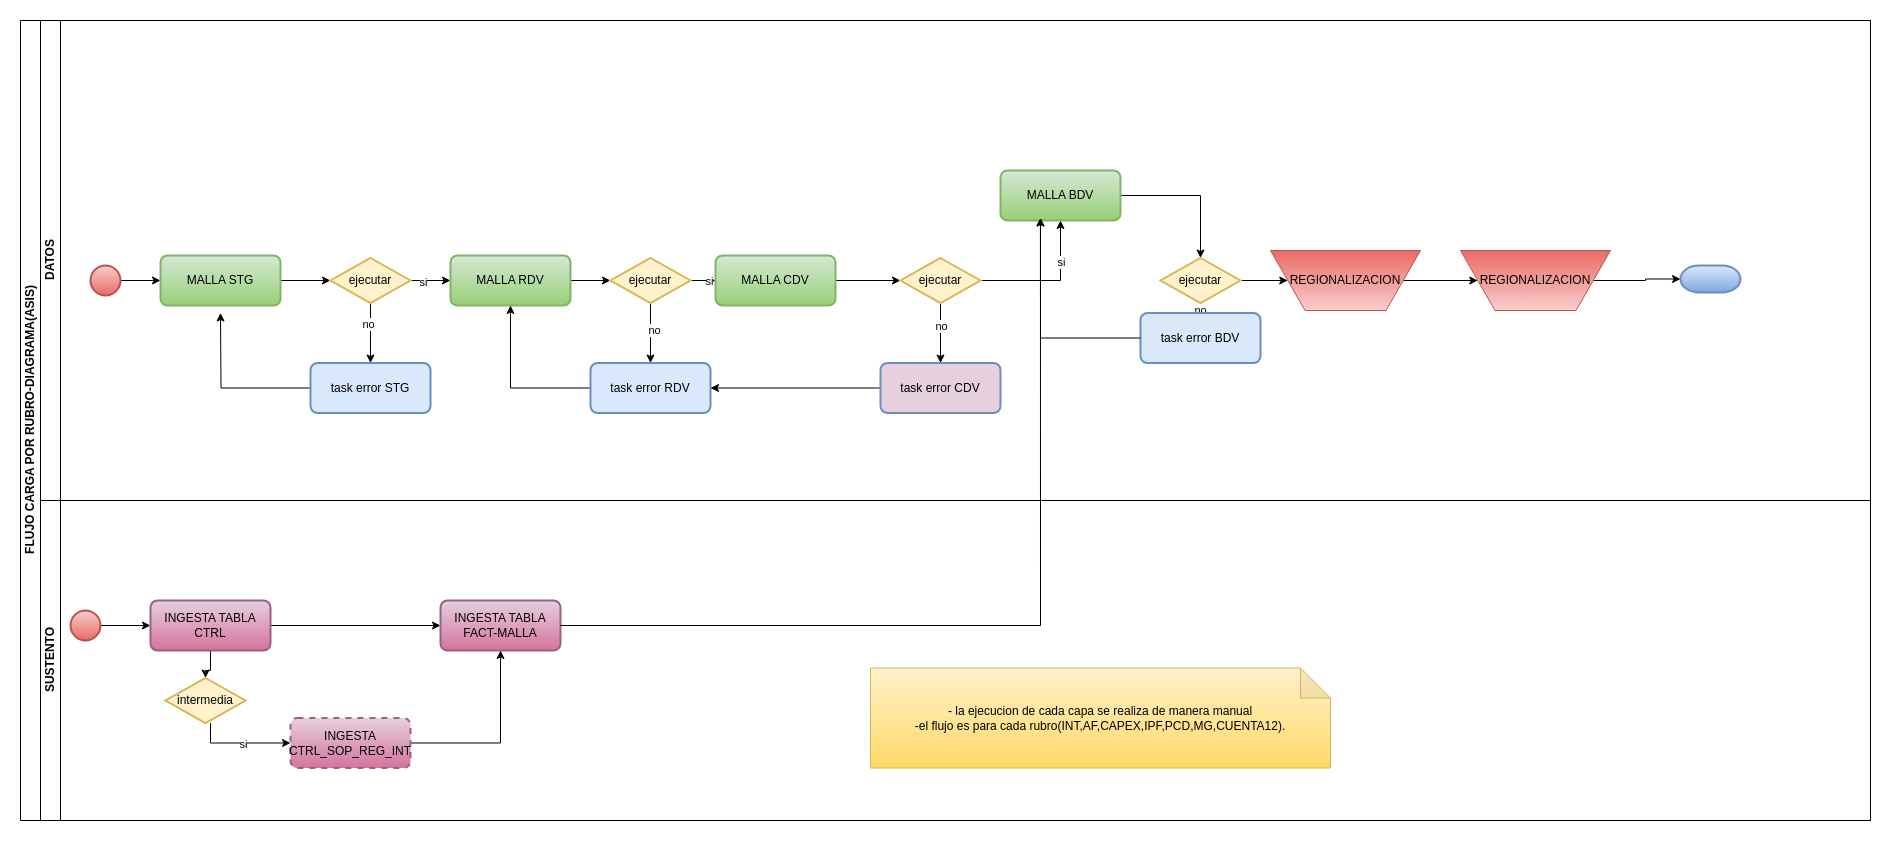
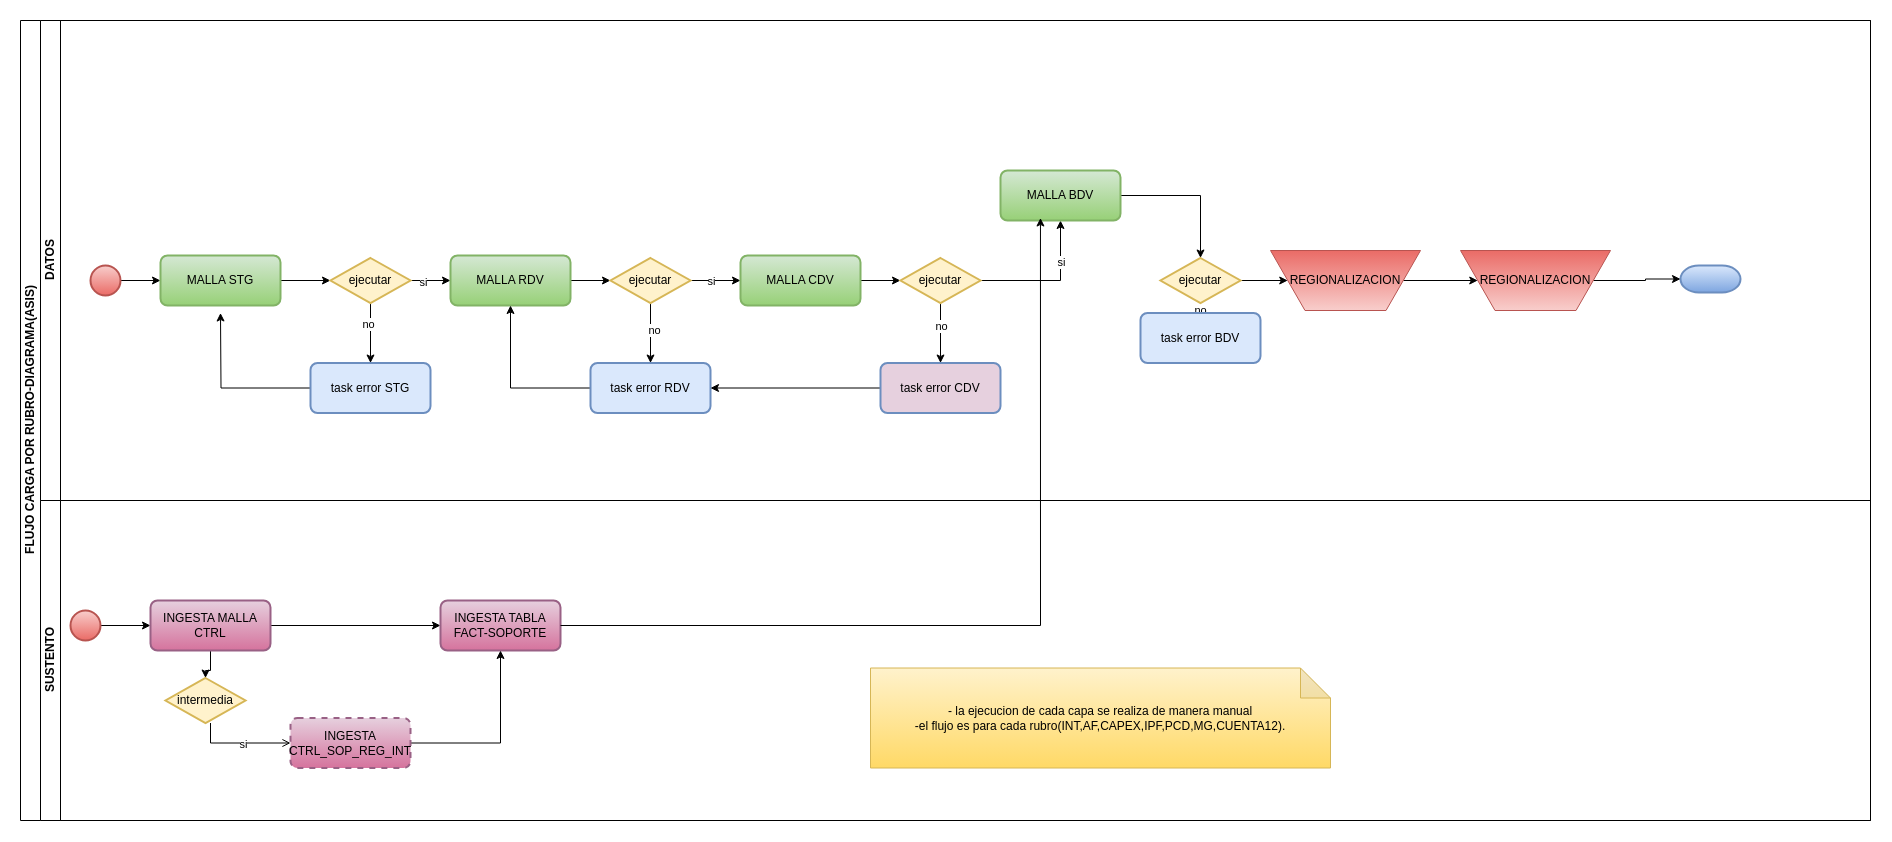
node "MALLA CDV": moved (776, 281) -> (801, 281)
edge "task error BDV" -> "MALLA BDV": removed
node "INGESTA TABLA CTRL": label "INGESTA TABLA CTRL" -> "INGESTA MALLA CTRL"
node "INGESTA TABLA FACT-MALLA": label "INGESTA TABLA FACT-MALLA" -> "INGESTA TABLA FACT-SOPORTE"
edge "intermedia" -> "INGESTA CTRL_SOP_REG_INT": arrowhead classic -> open
